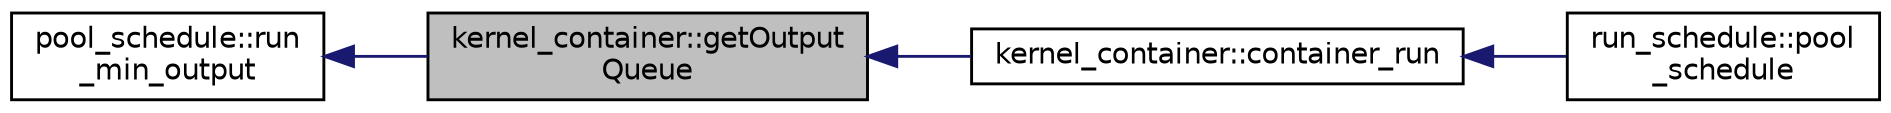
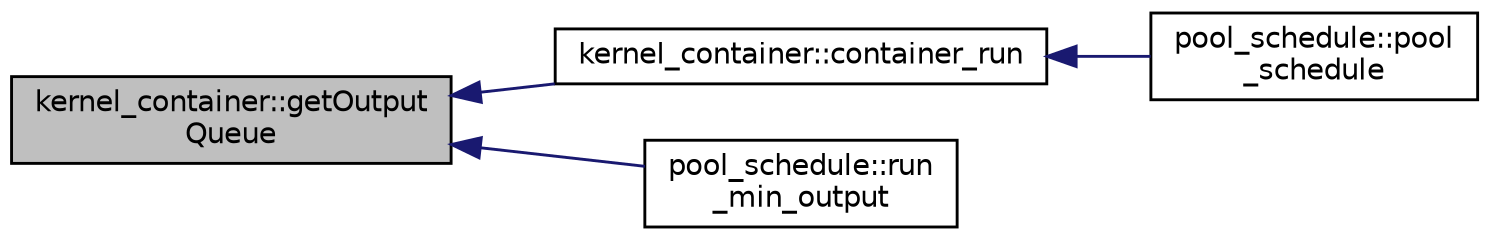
edge "kernel_container::getOutput Queue" -> "pool_schedule::run _min_output": reversed
node "run_schedule::pool _schedule": label "run_schedule::pool _schedule" -> "pool_schedule::pool _schedule"
